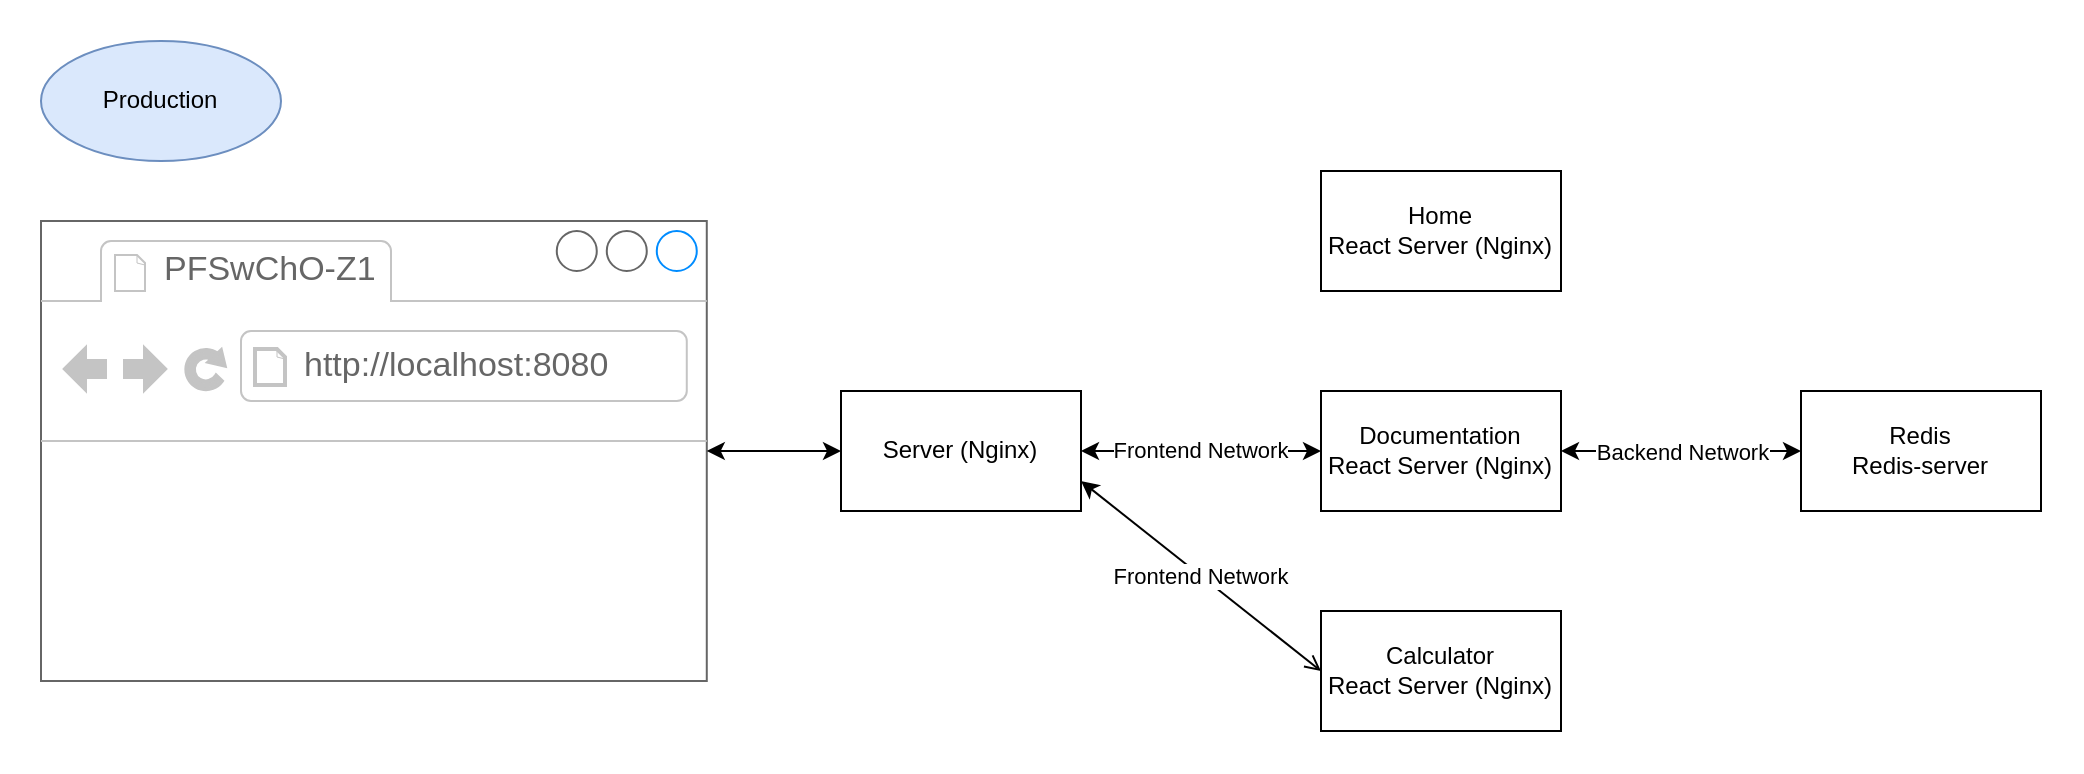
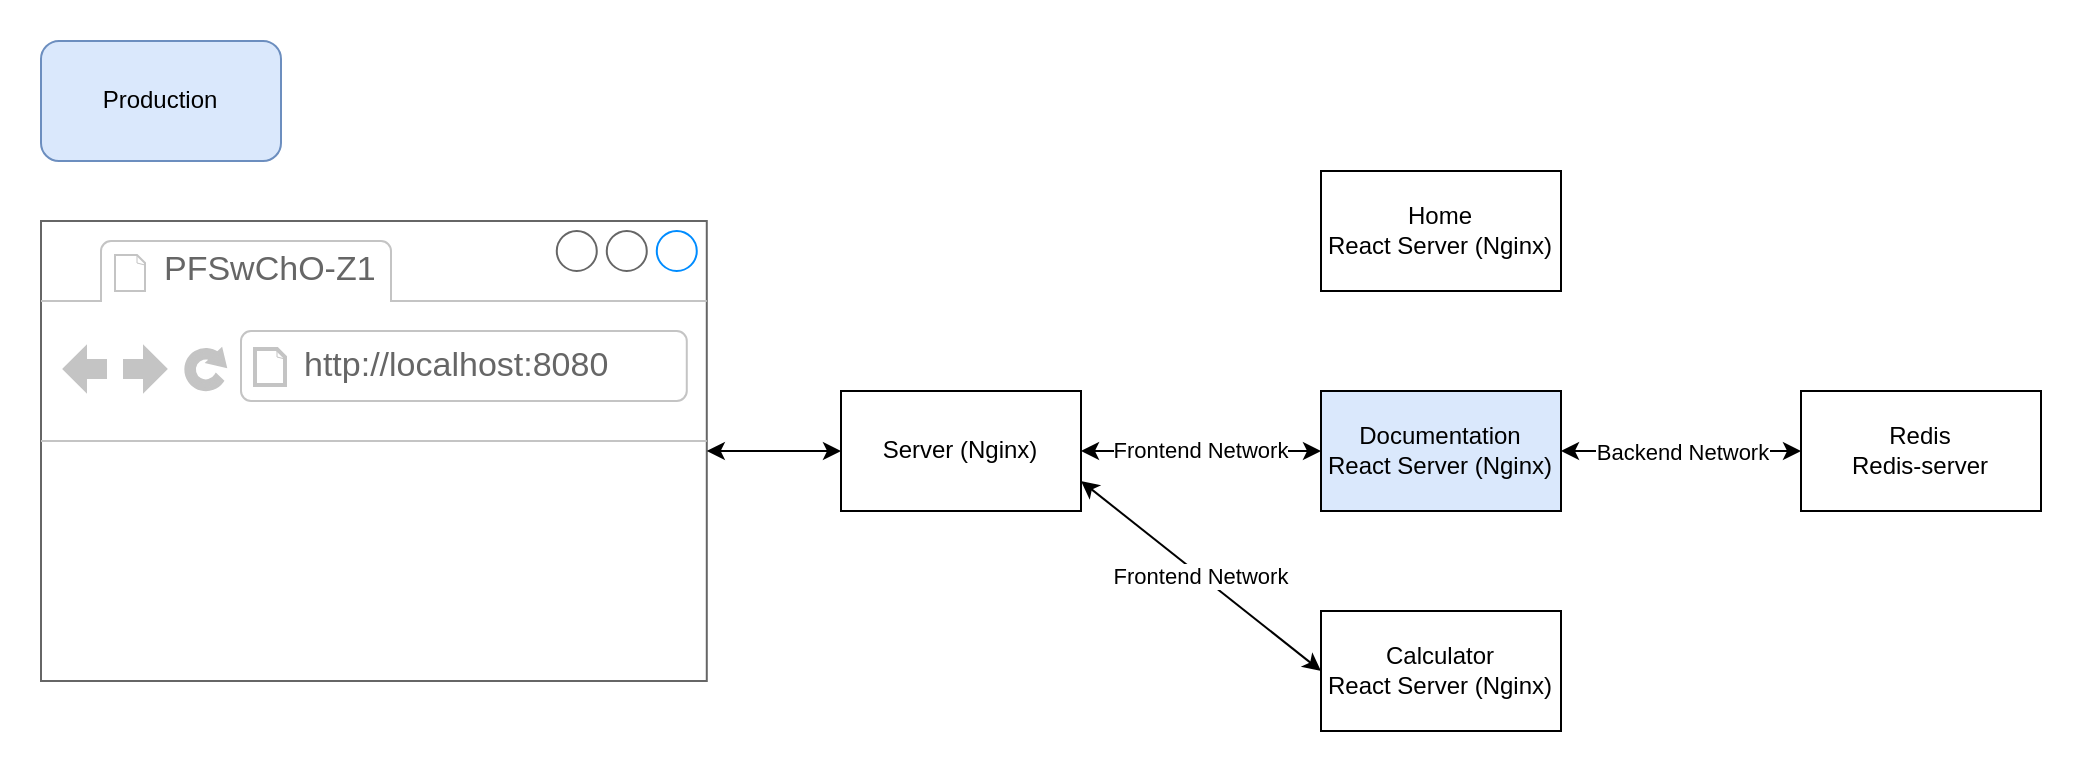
node "Production": shape ellipse -> rounded rectangle
node "Documentation React Server (Nginx)": fillcolor #ffffff -> #dae8fc
edge "Server (Nginx)" -- "Calculator React Server (Nginx)": arrowhead open -> classic
